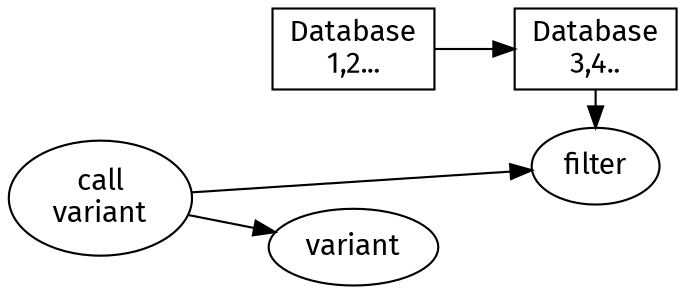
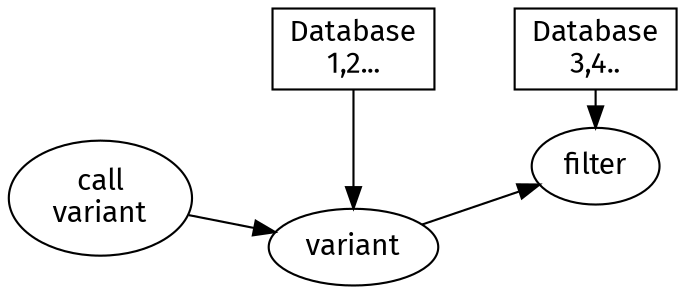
edge "Database 1,2..." -> "Database 3,4..": now "Database 1,2..." -> "variant"
edge "call variant" -> "filter": now "variant" -> "filter"
